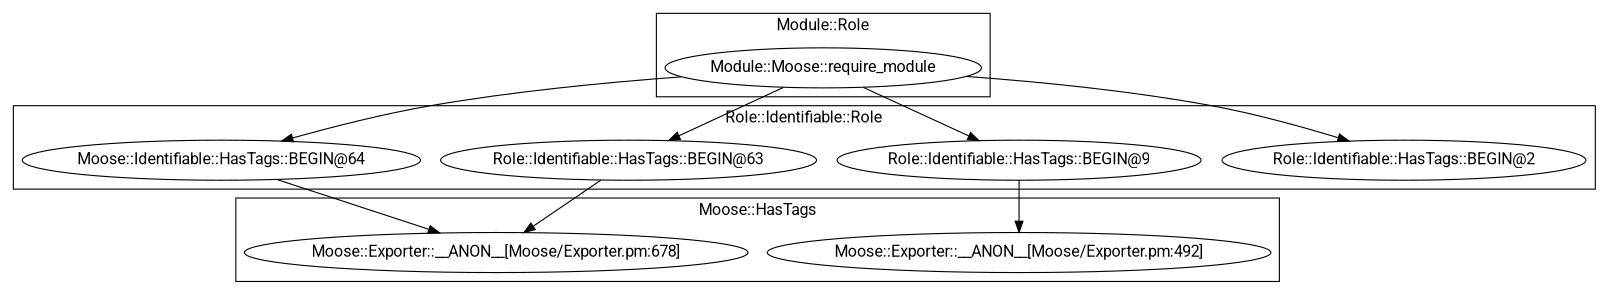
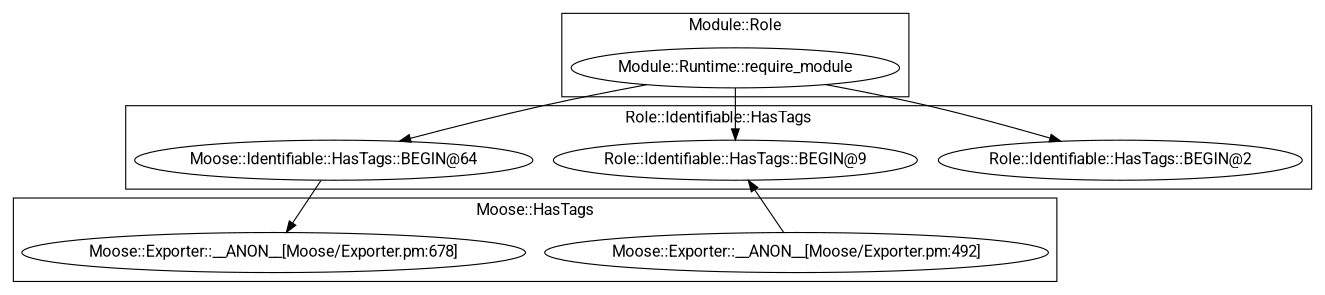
node "Module::Moose::require_module": label "Module::Moose::require_module" -> "Module::Runtime::require_module"
cluster "Role::Identifiable::Role": label "Role::Identifiable::Role" -> "Role::Identifiable::HasTags"
node "Role::Identifiable::HasTags::BEGIN@63": removed
edge "Role::Identifiable::HasTags::BEGIN@9" -> "Moose::Exporter::__ANON__[Moose/Exporter.pm:492]": reversed
